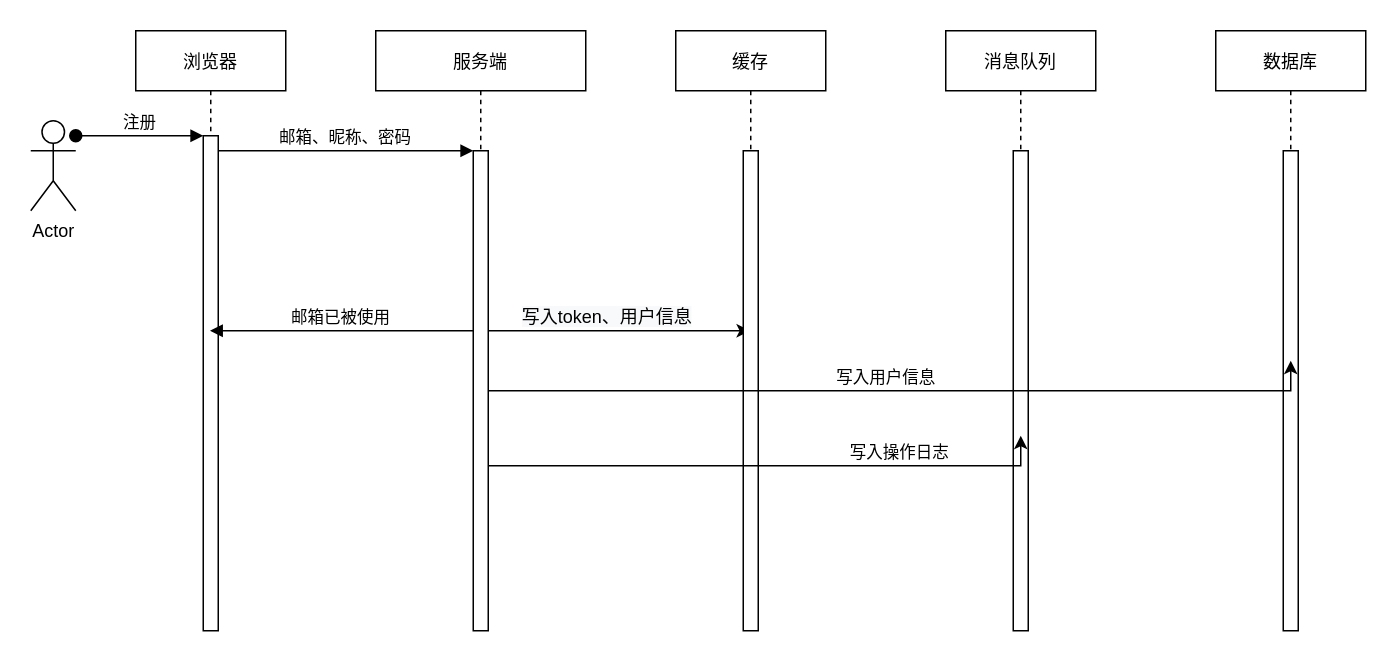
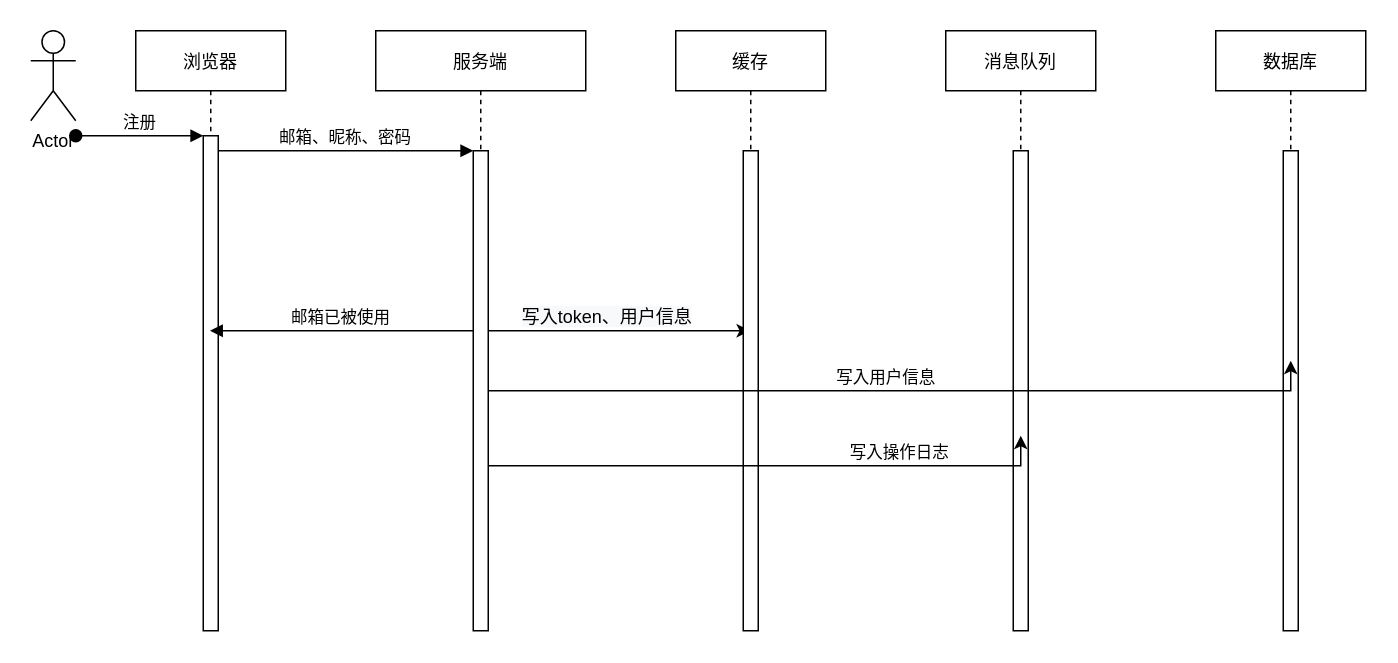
node "Actor": moved (53, 166) -> (53, 76)
